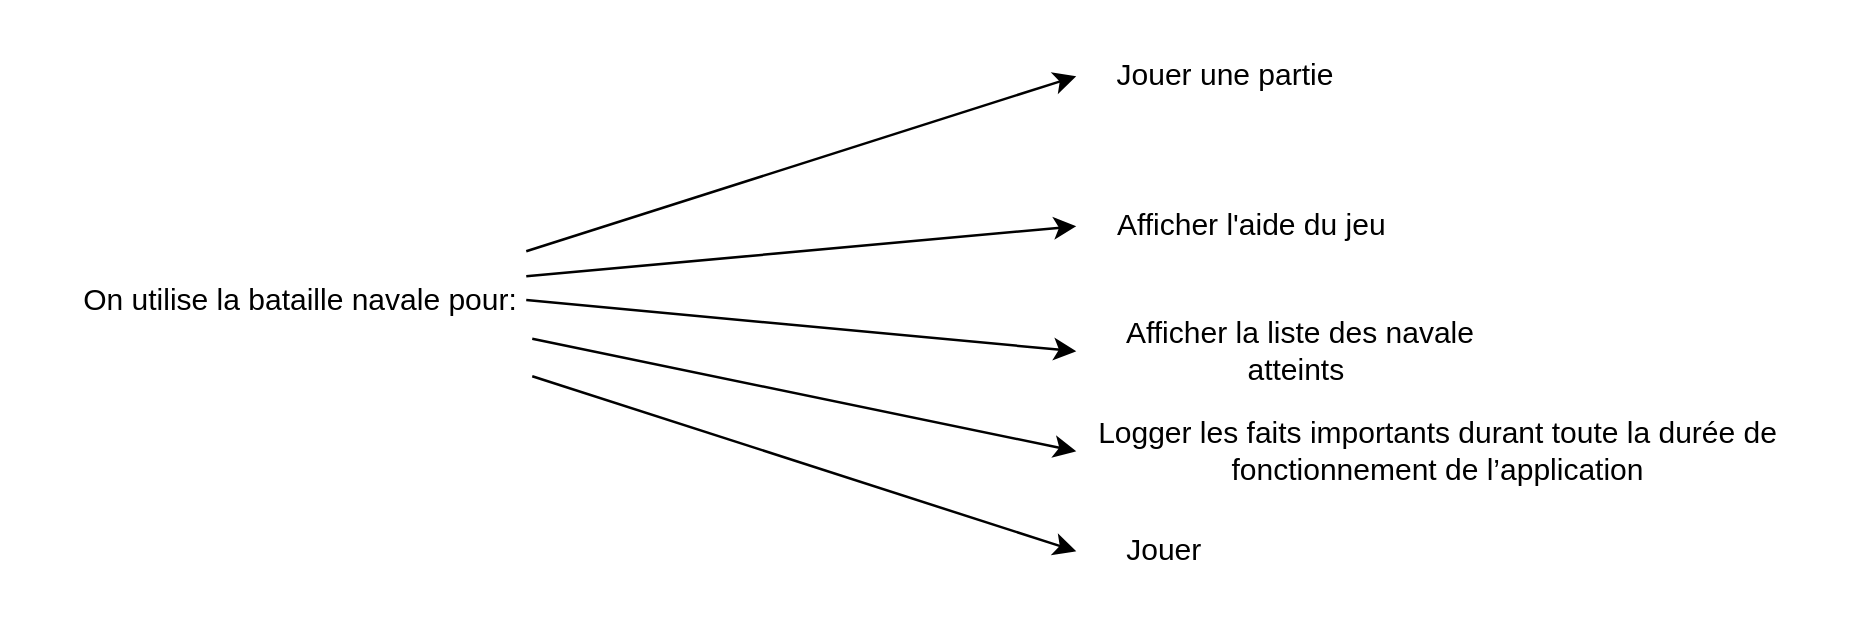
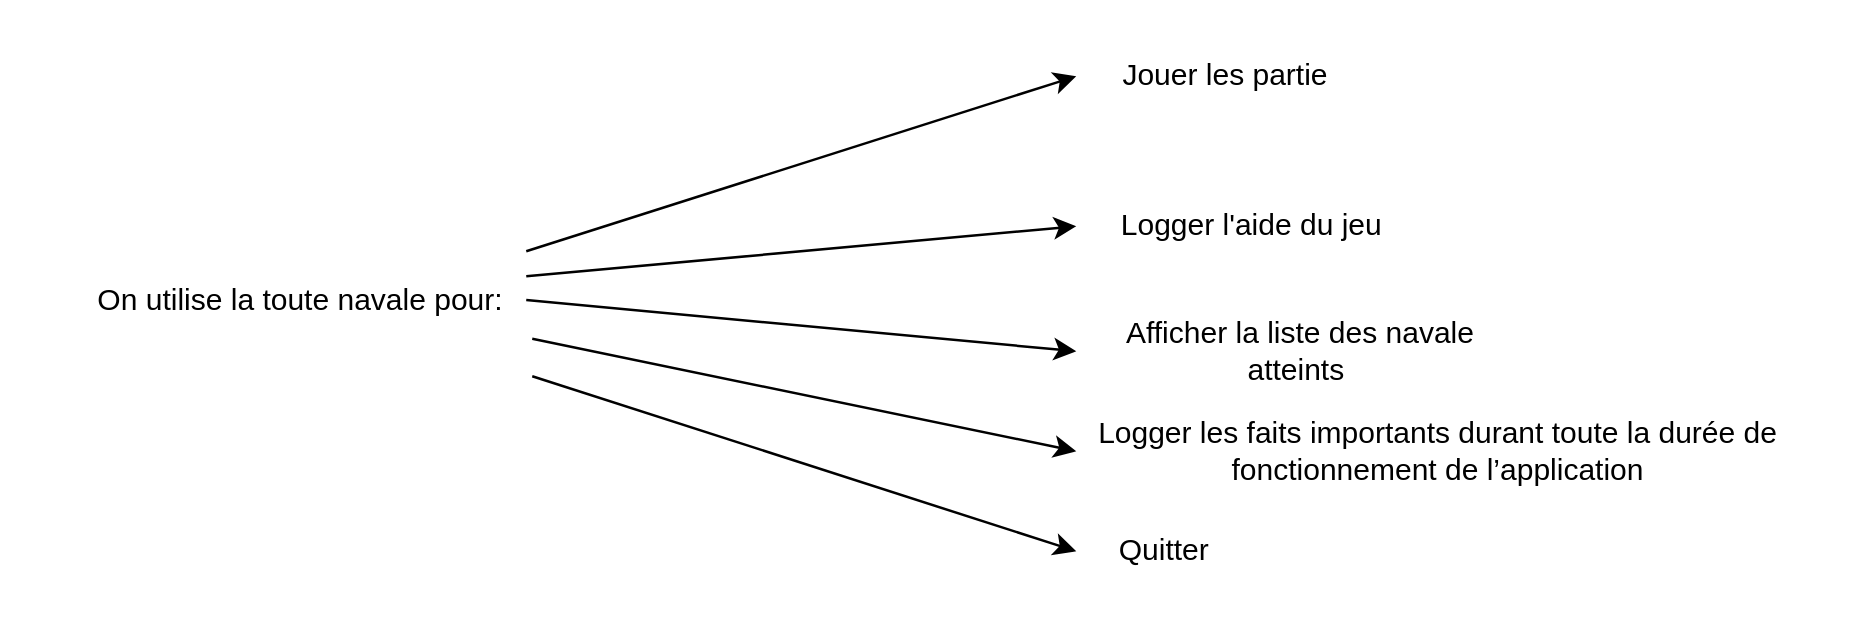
node "Jouer une partie": label "Jouer une partie" -> "Jouer les partie"
node "Afficher l'aide du jeu": label "Afficher l'aide du jeu" -> "Logger l'aide du jeu"
node "On utilise la bataille navale pour:": label "On utilise la bataille navale pour:" -> "On utilise la toute navale pour:"
node "Jouer": label "Jouer" -> "Quitter"
